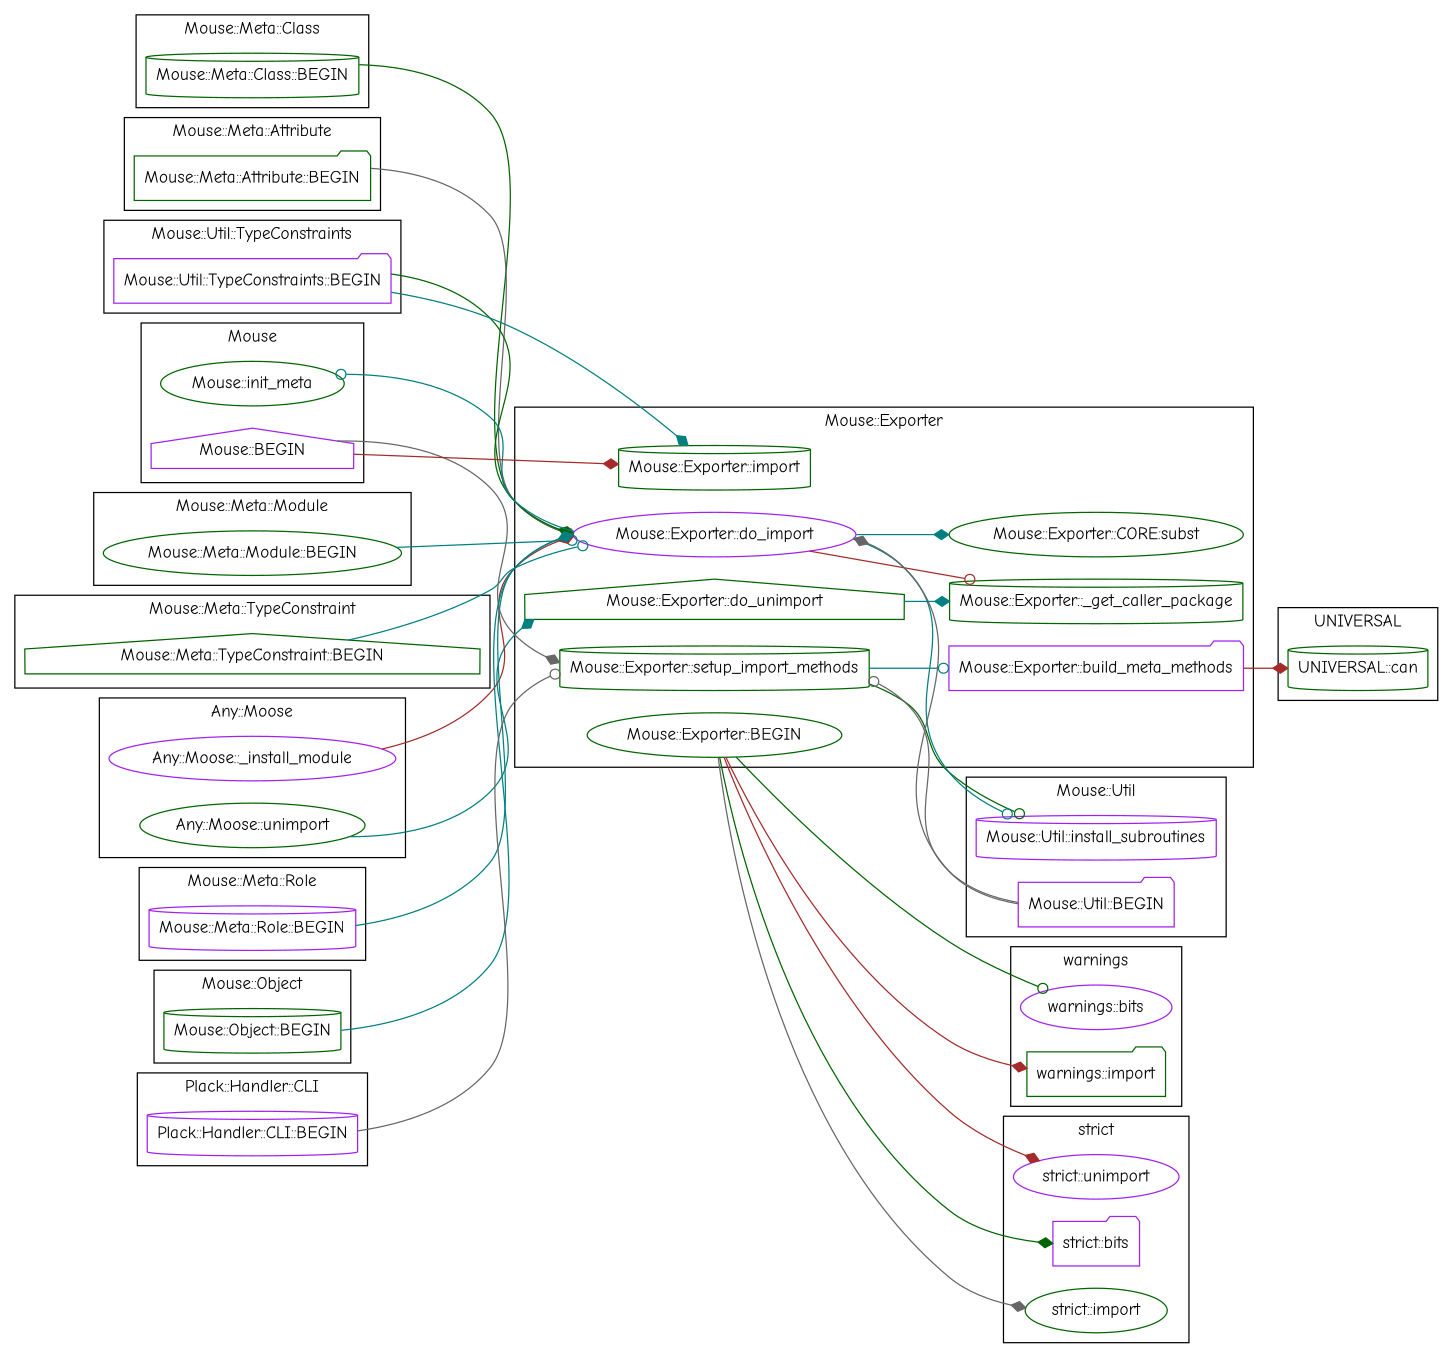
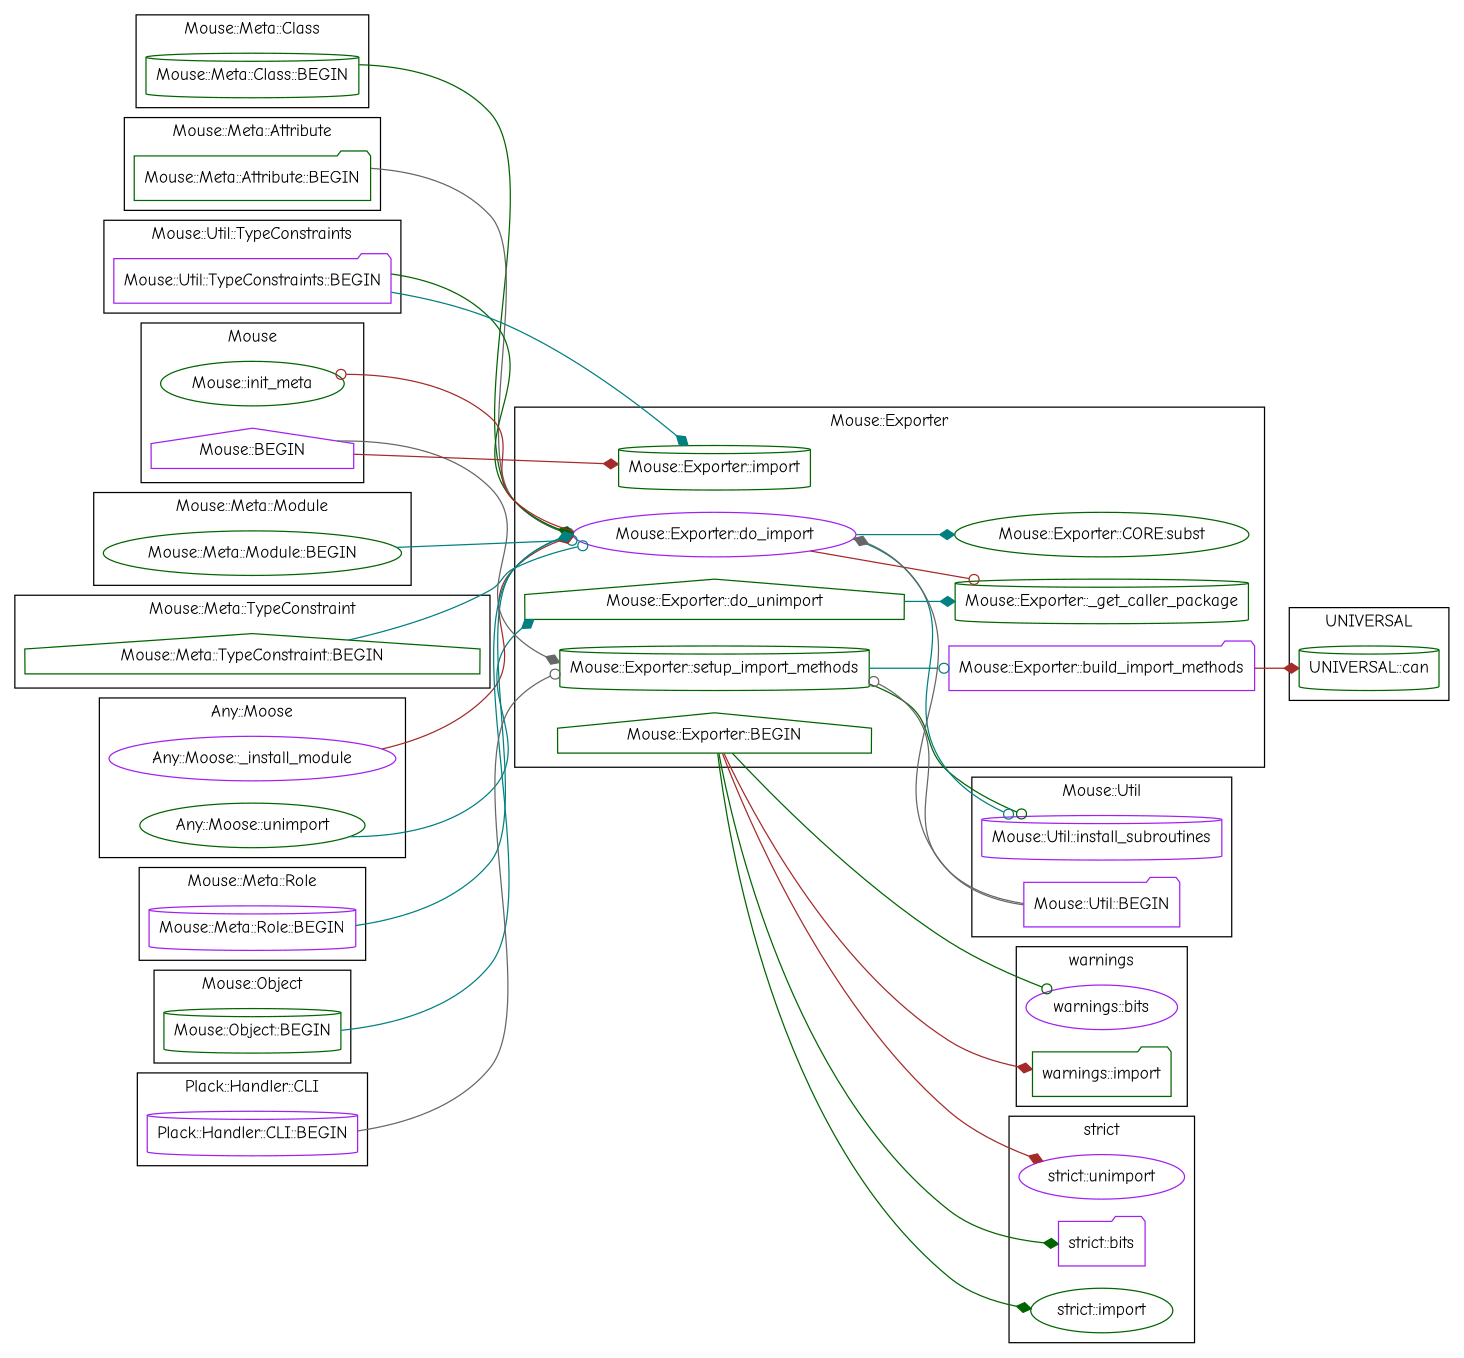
edge "Mouse::Exporter::do_import" -> "Mouse::init_meta": color teal -> brown
node "Mouse::Exporter::build_meta_methods": label "Mouse::Exporter::build_meta_methods" -> "Mouse::Exporter::build_import_methods"
node "Mouse::Exporter::BEGIN": shape ellipse -> house
edge "Mouse::Exporter::BEGIN" -> "strict::import": color gray40 -> darkgreen
